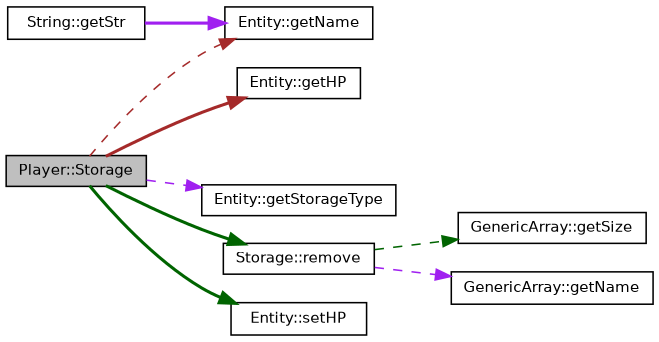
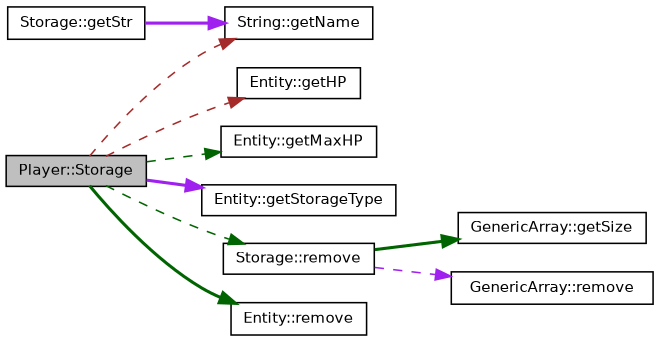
node "String::getStr": label "String::getStr" -> "Storage::getStr"
node "Entity::getName": label "Entity::getName" -> "String::getName"
edge "Player::Storage" -> "Entity::getHP": style bold -> dashed
node "Entity::getMaxHP": added
edge "Player::Storage" -> "Entity::getStorageType": style dashed -> bold
edge "Player::Storage" -> "Storage::remove": style bold -> dashed
edge "Storage::remove" -> "GenericArray::getSize": style dashed -> bold
node "GenericArray::getName": label "GenericArray::getName" -> "GenericArray::remove"
node "Entity::setHP": label "Entity::setHP" -> "Entity::remove"
